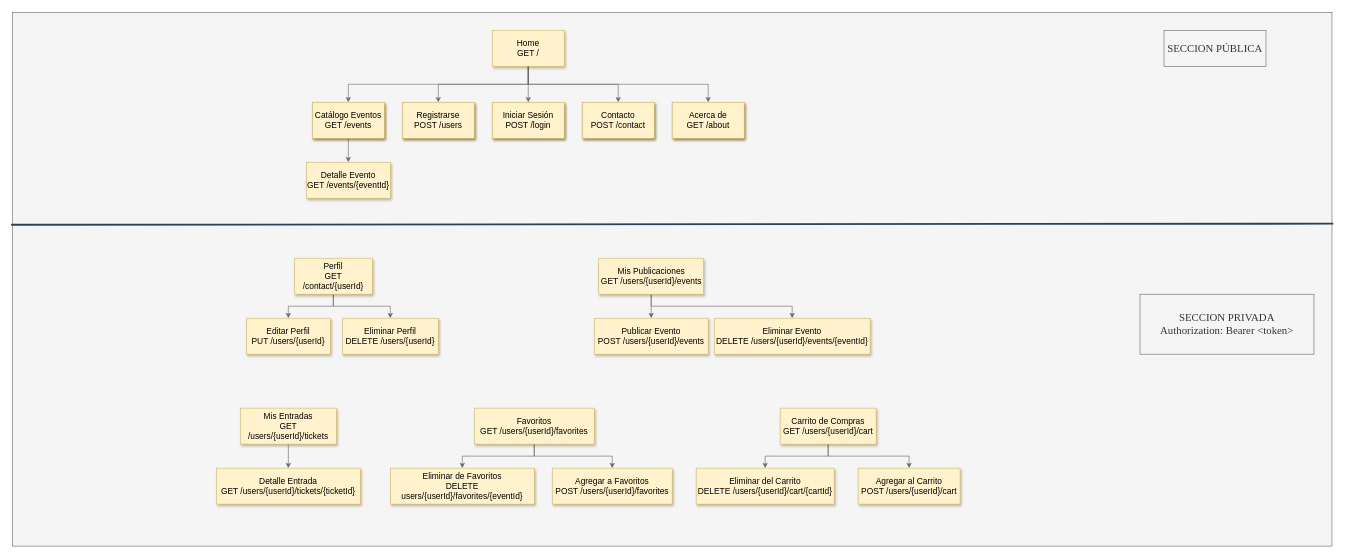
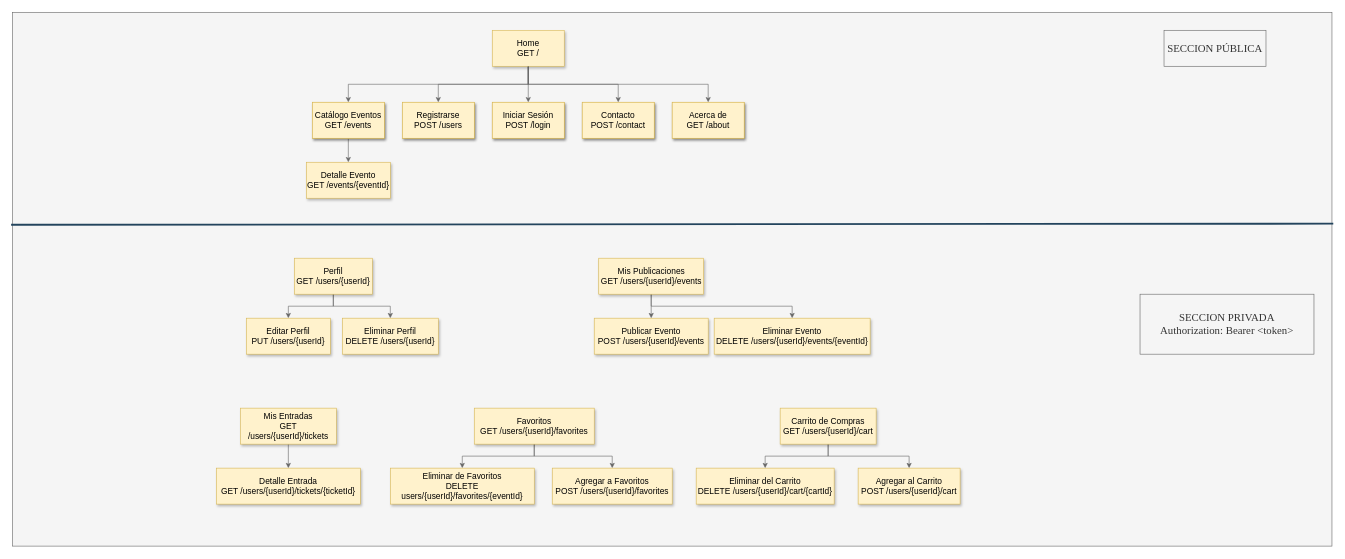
node "Perfil GET /contact/{userId}": label "Perfil GET /contact/{userId}" -> "Perfil GET /users/{userId}"
